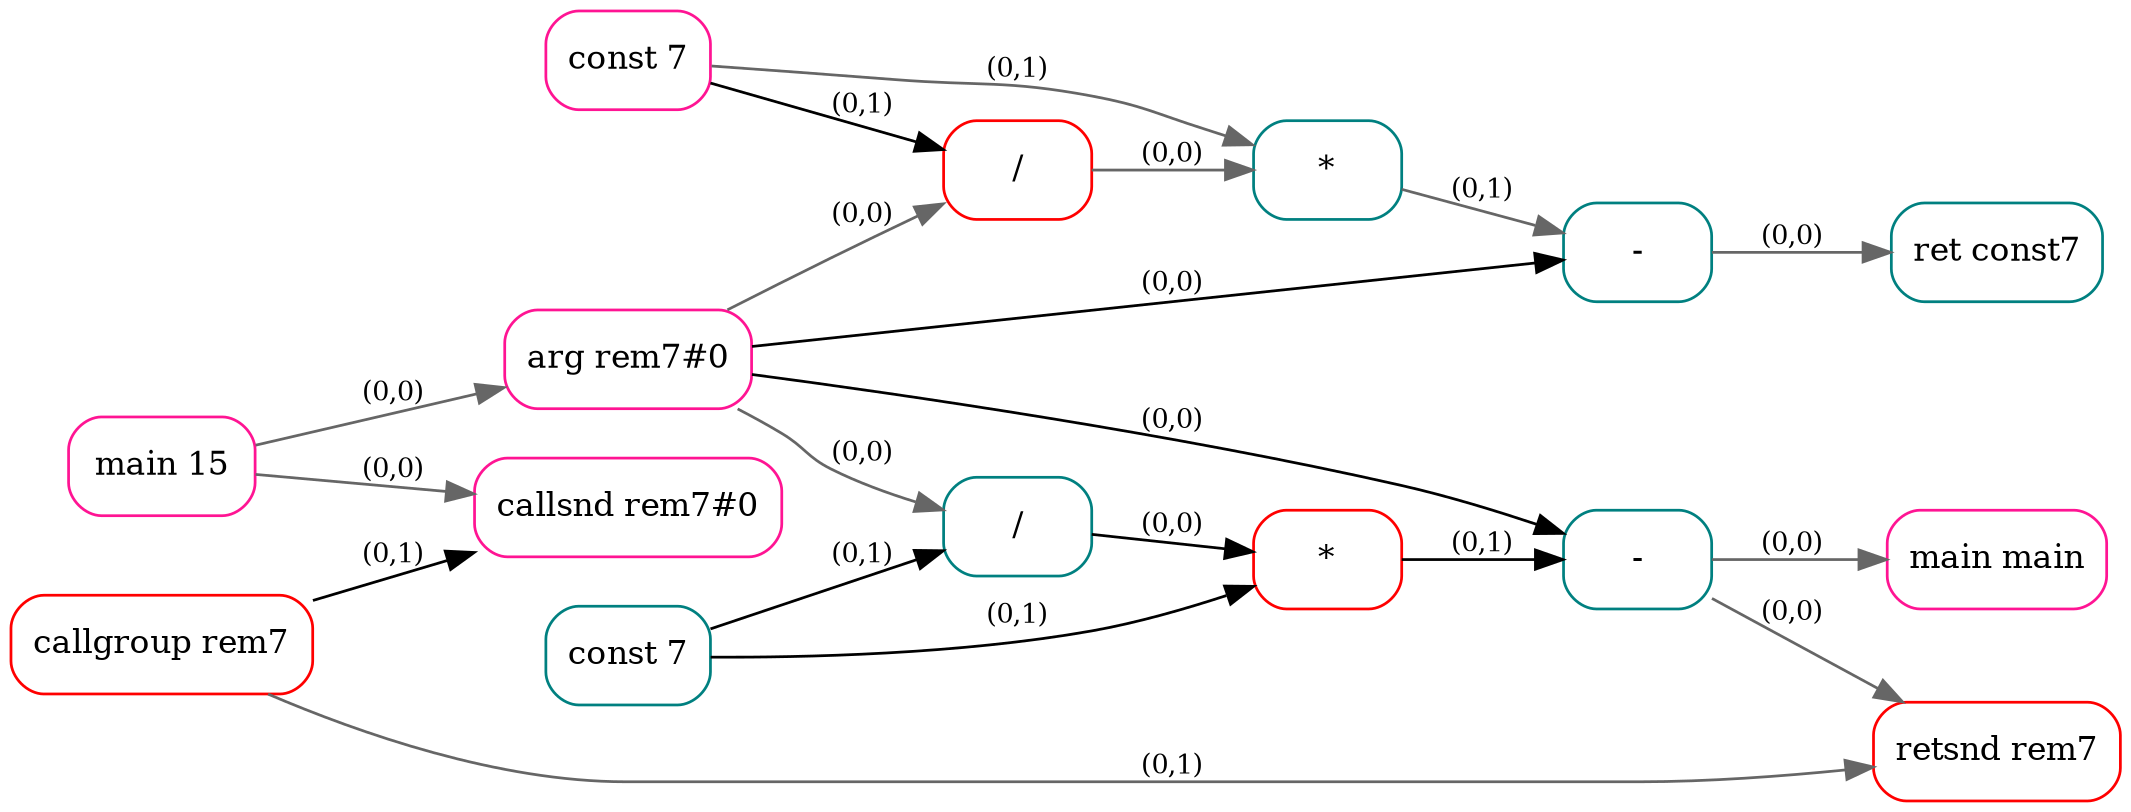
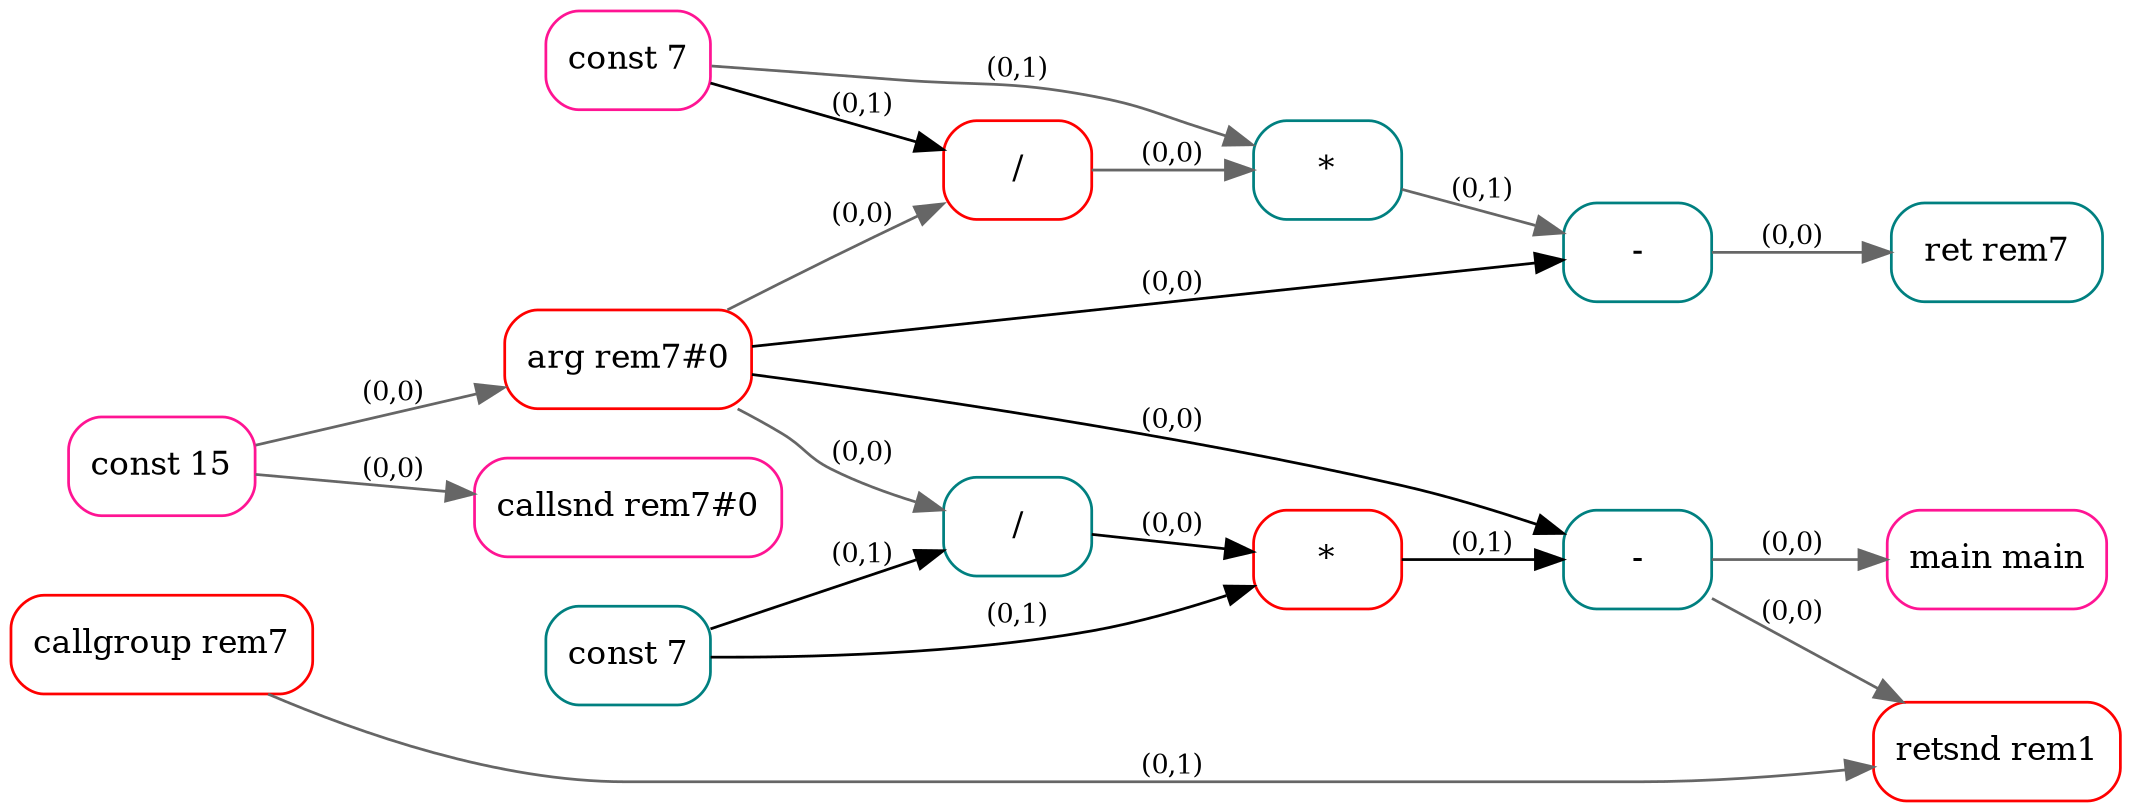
node "ret const7": label "ret const7" -> "ret rem7"
node "arg rem7#0": color deeppink -> red
node "main 15": label "main 15" -> "const 15"
edge "callgroup rem7" -> "callsnd rem7#0": removed, label "(0,1)"
node "retsnd rem7": label "retsnd rem7" -> "retsnd rem1"
